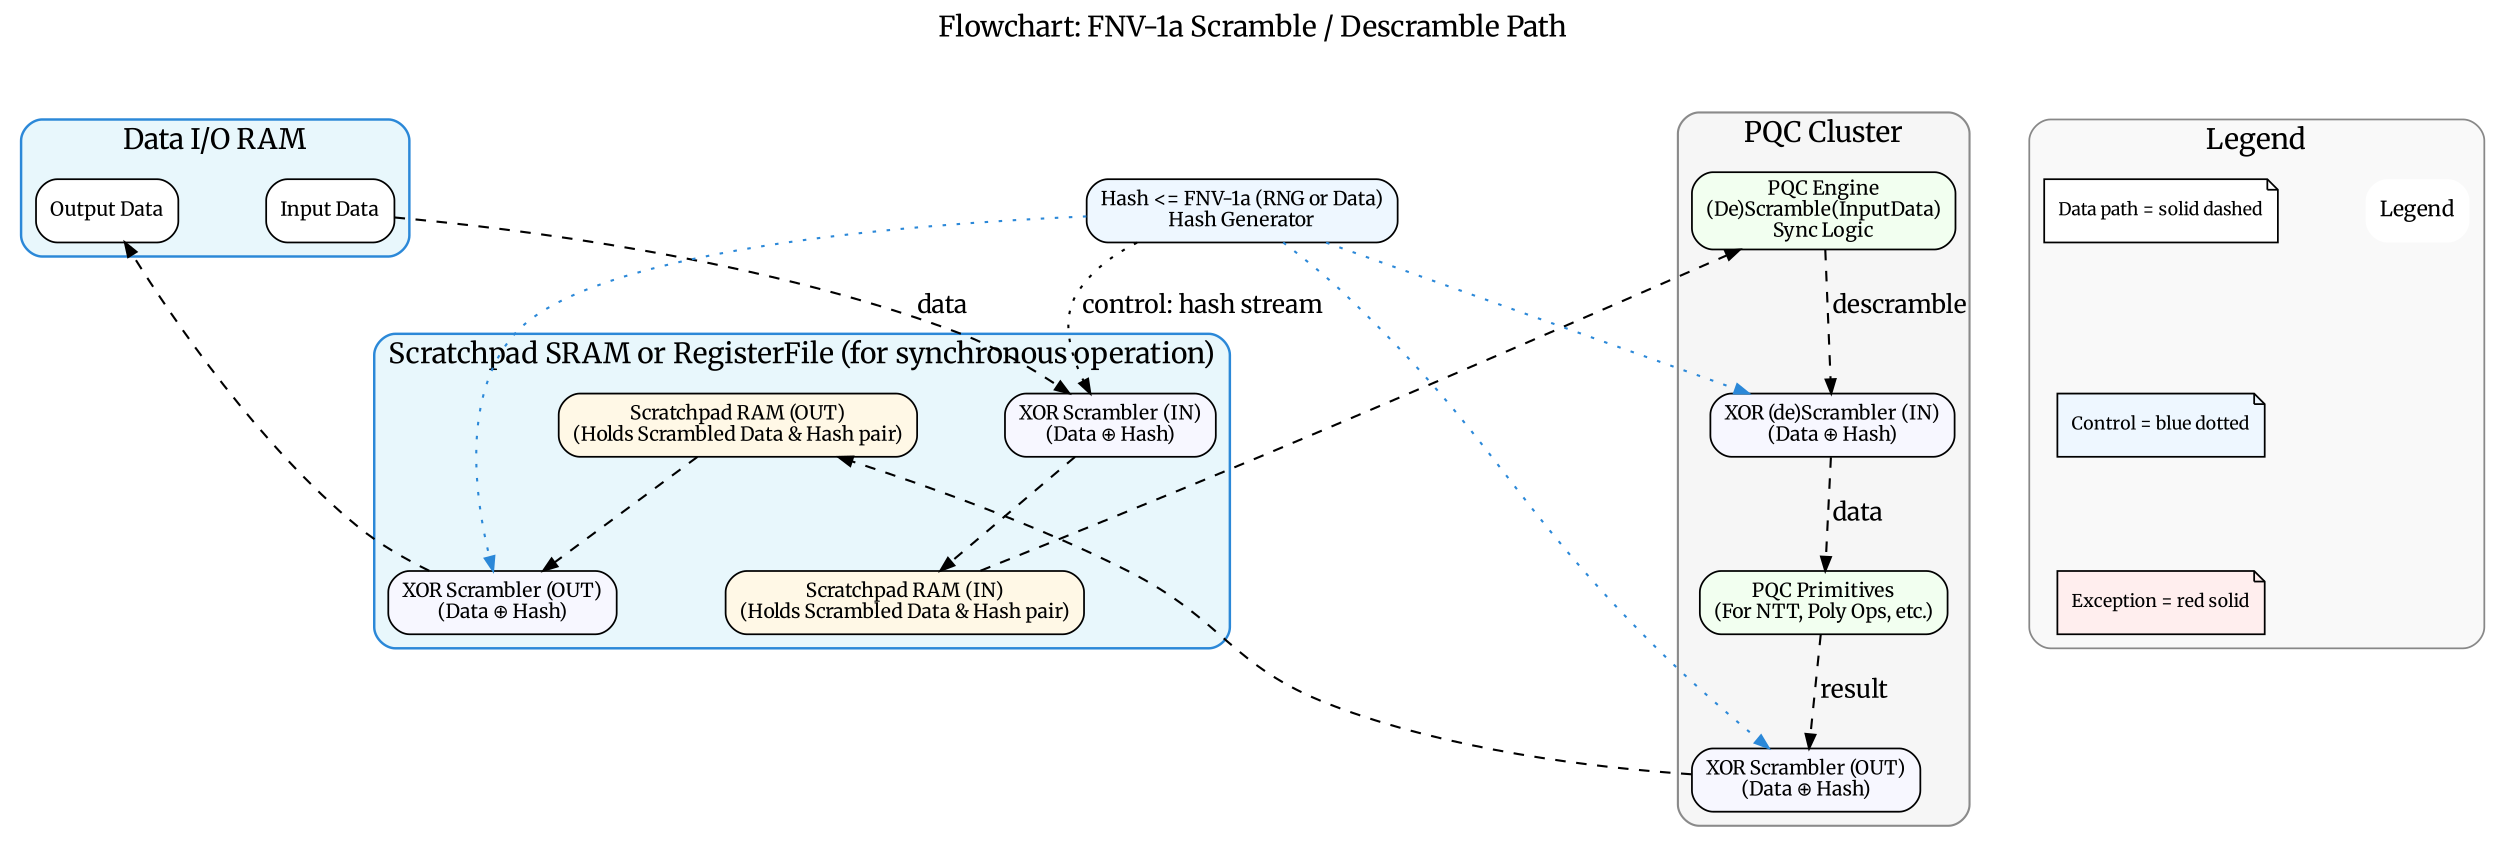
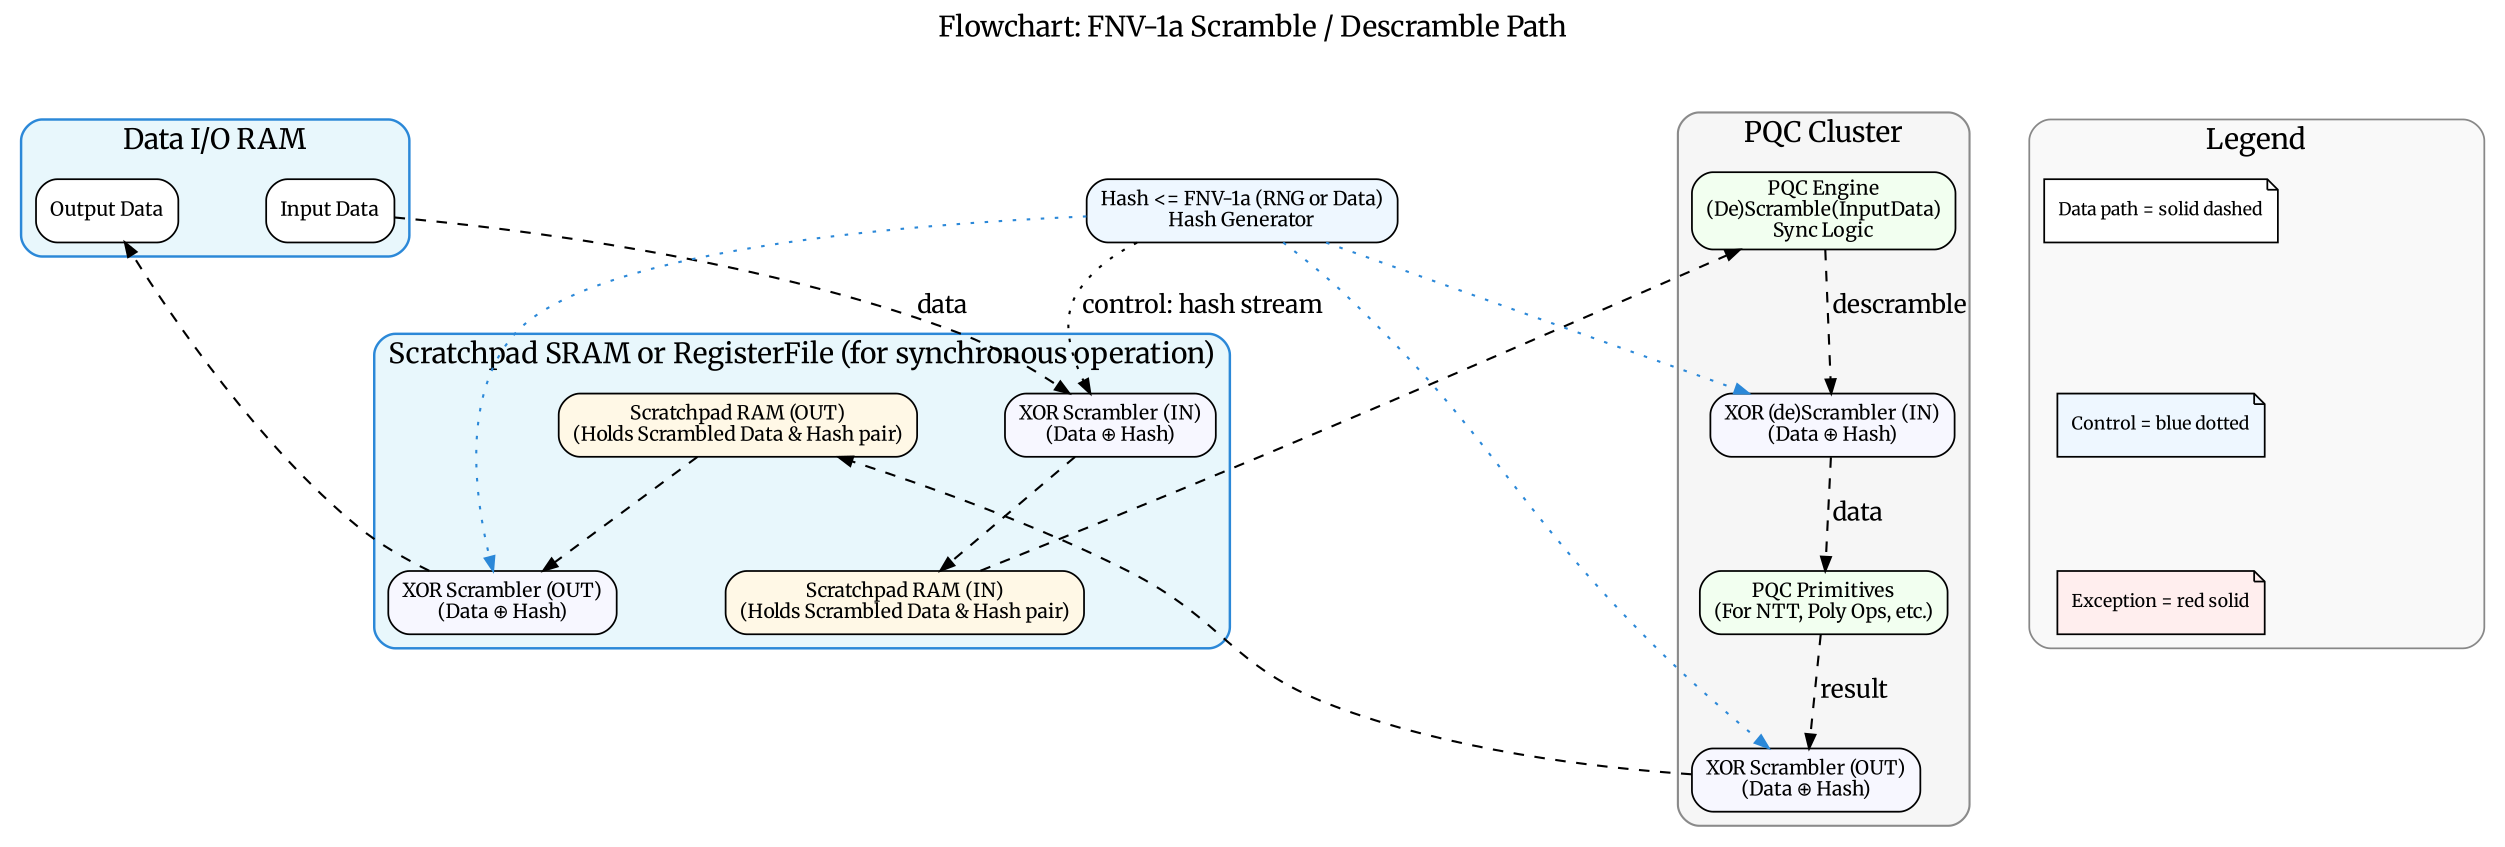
node "Legend": removed
